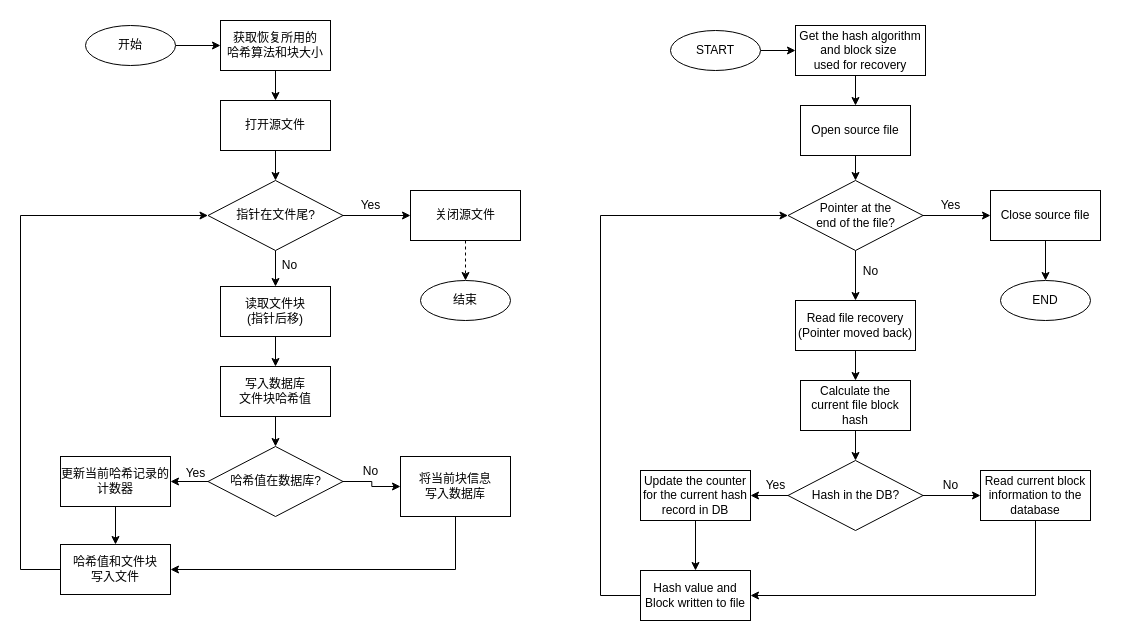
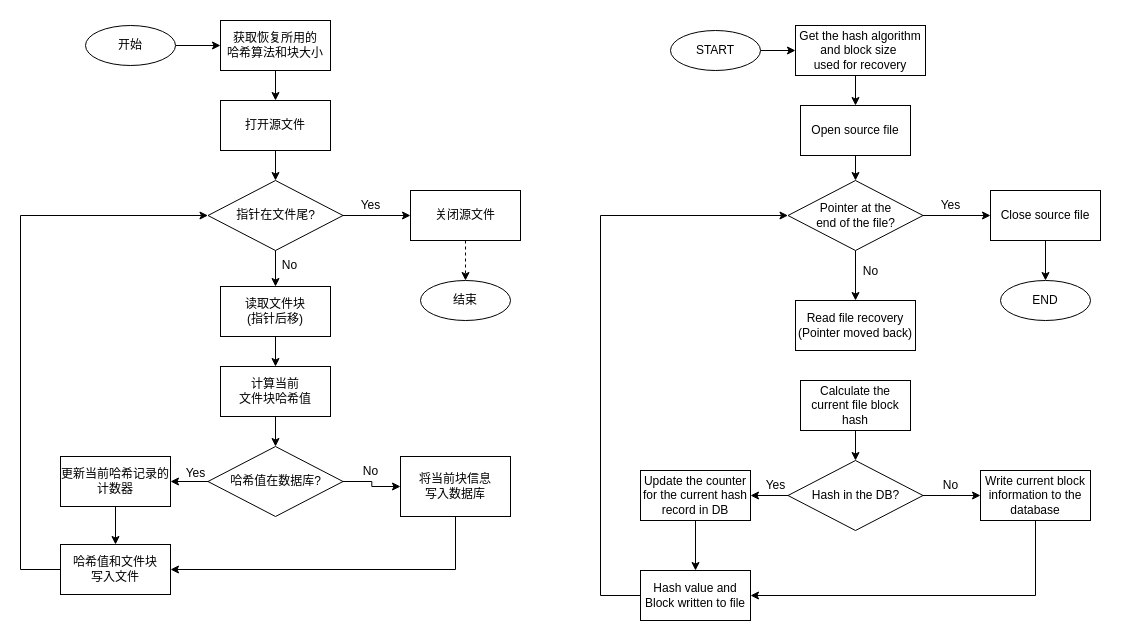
edge "Read file recovery (Pointer moved back)" -> "Calculate the current file block hash": removed
node "写入数据库 文件块哈希值": label "写入数据库 文件块哈希值" -> "计算当前 文件块哈希值"
node "Read current block information to the database": label "Read current block information to the database" -> "Write current block information to the database"
